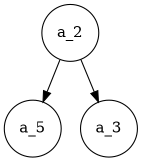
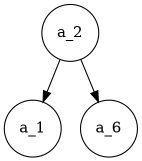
node "a_5": label "a_5" -> "a_1"
node "a_3": label "a_3" -> "a_6"
